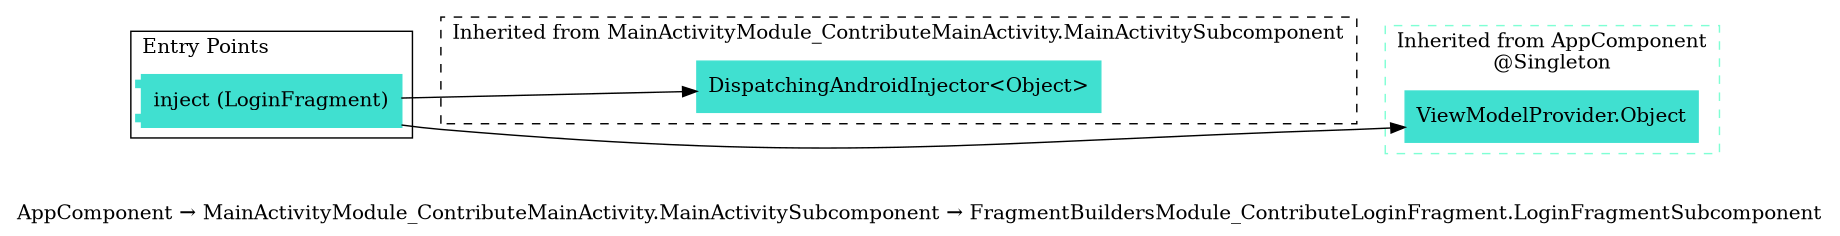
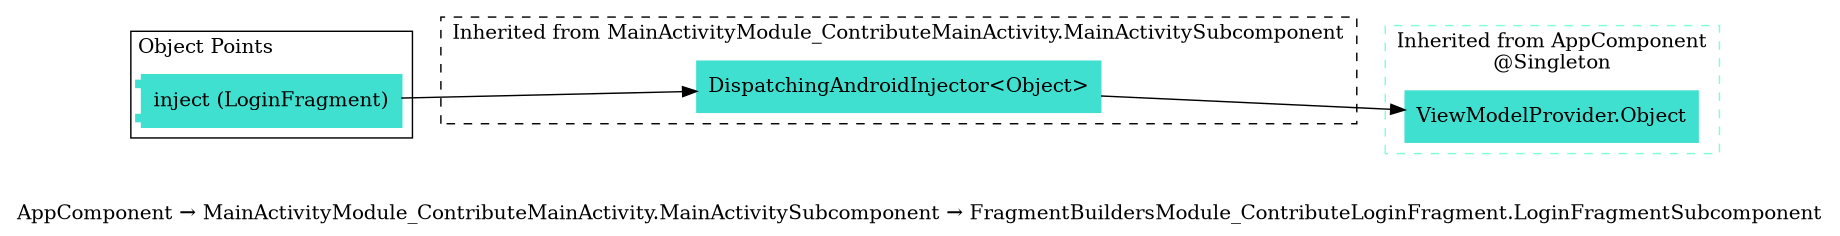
cluster "Entry Points": label "Entry Points" -> "Object Points"
edge "inject (LoginFragment)" -> "ViewModelProvider.Object": now "DispatchingAndroidInjector<Object>" -> "ViewModelProvider.Object"
